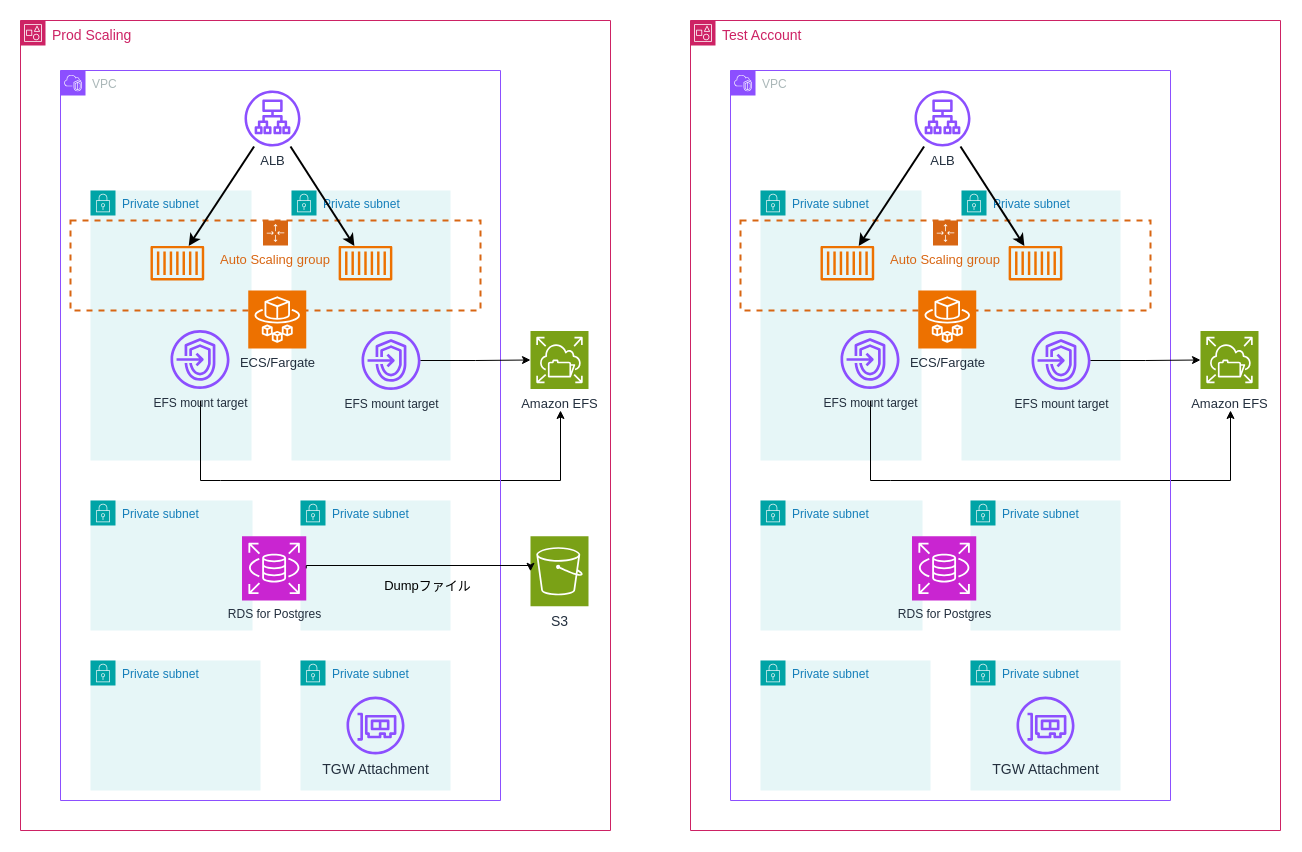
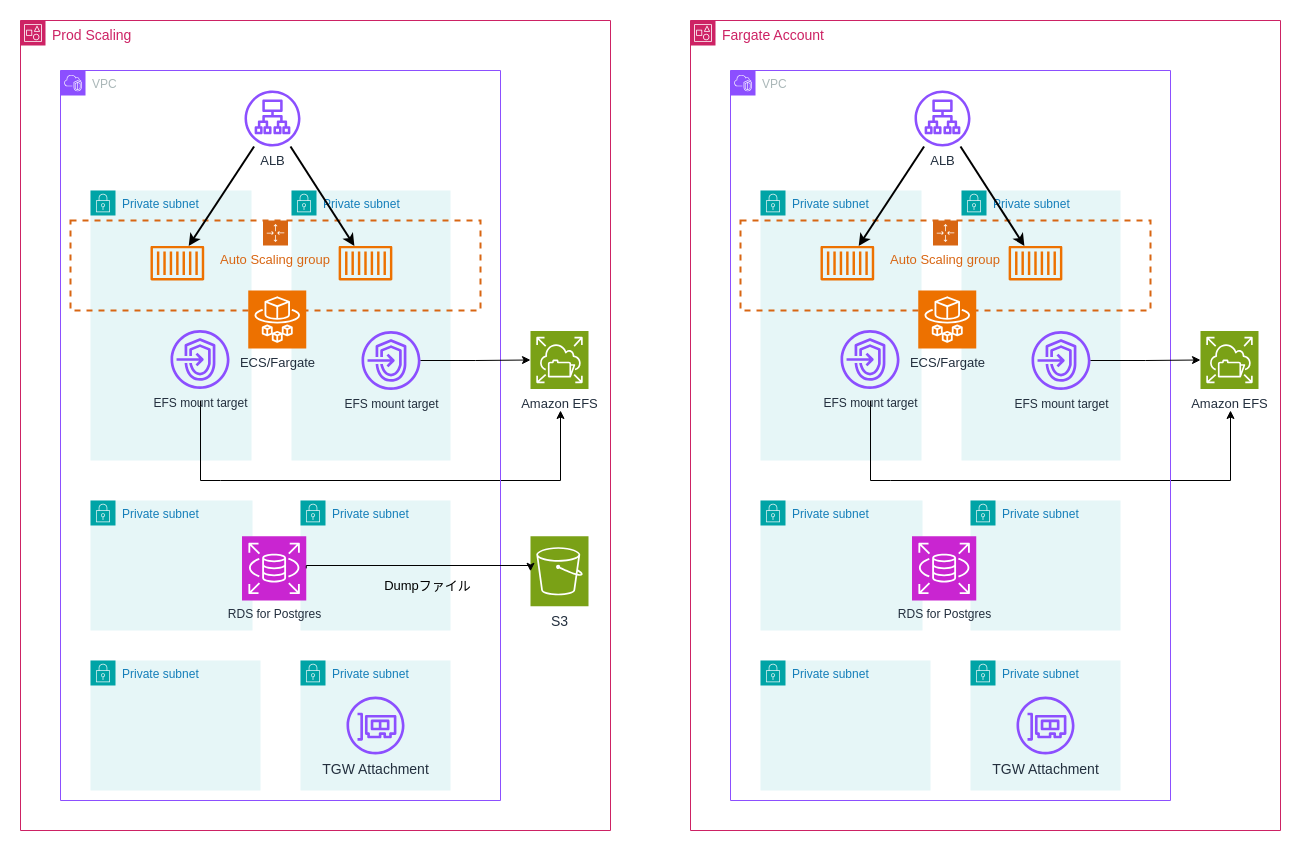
node "Test Account": label "Test Account" -> "Fargate Account"
